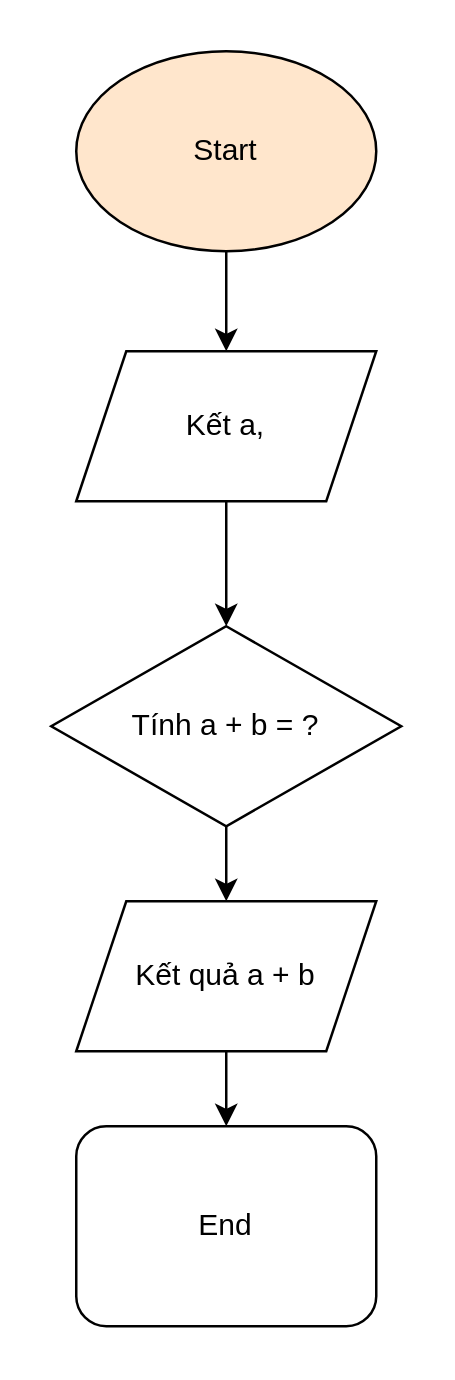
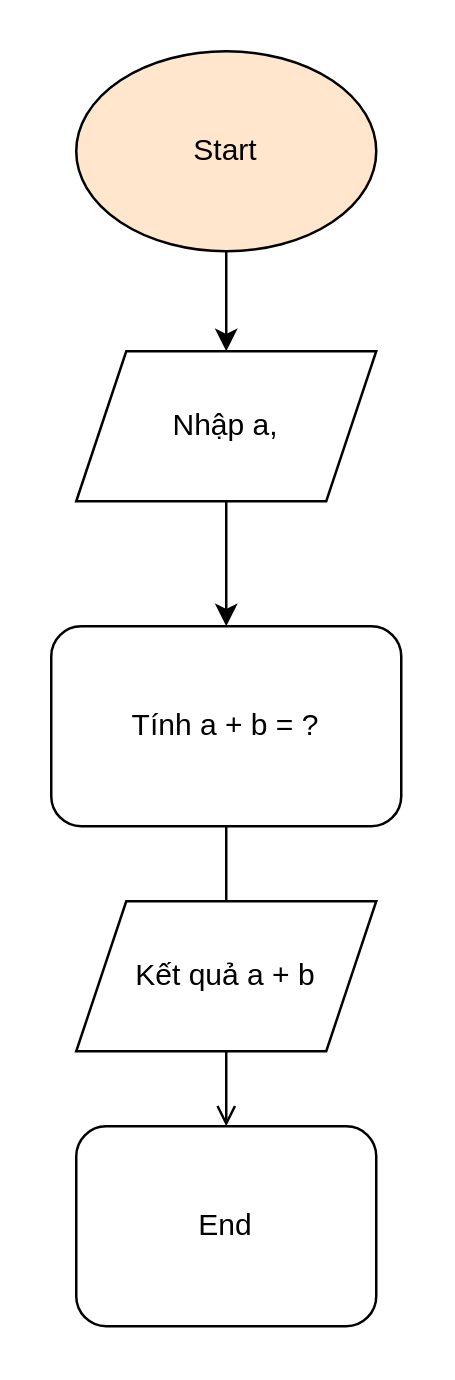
node "Kết a,": label "Kết a," -> "Nhập a,"
node "Tính a + b = ?": shape diamond -> rounded rectangle
edge "Tính a + b = ?" -> "Kết quả a + b": arrowhead classic -> none
edge "Kết quả a + b" -> "End": arrowhead classic -> open
